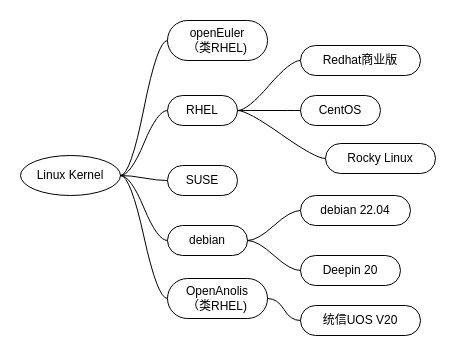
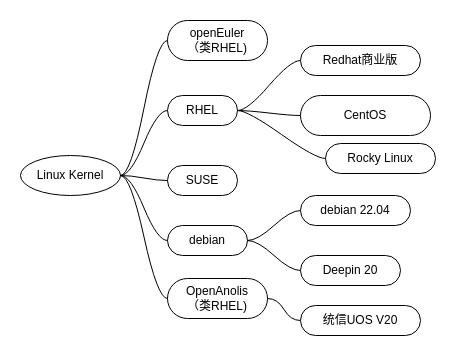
node "CentOS": size 80x30 -> 130x40
